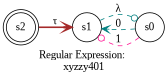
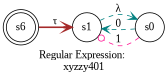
edge "s1" -> "s0": arrowhead odot -> vee
node "s2": label "s2" -> "s6"
